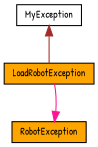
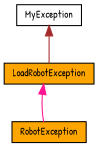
edge "LoadRobotException" -> "RobotException": reversed
